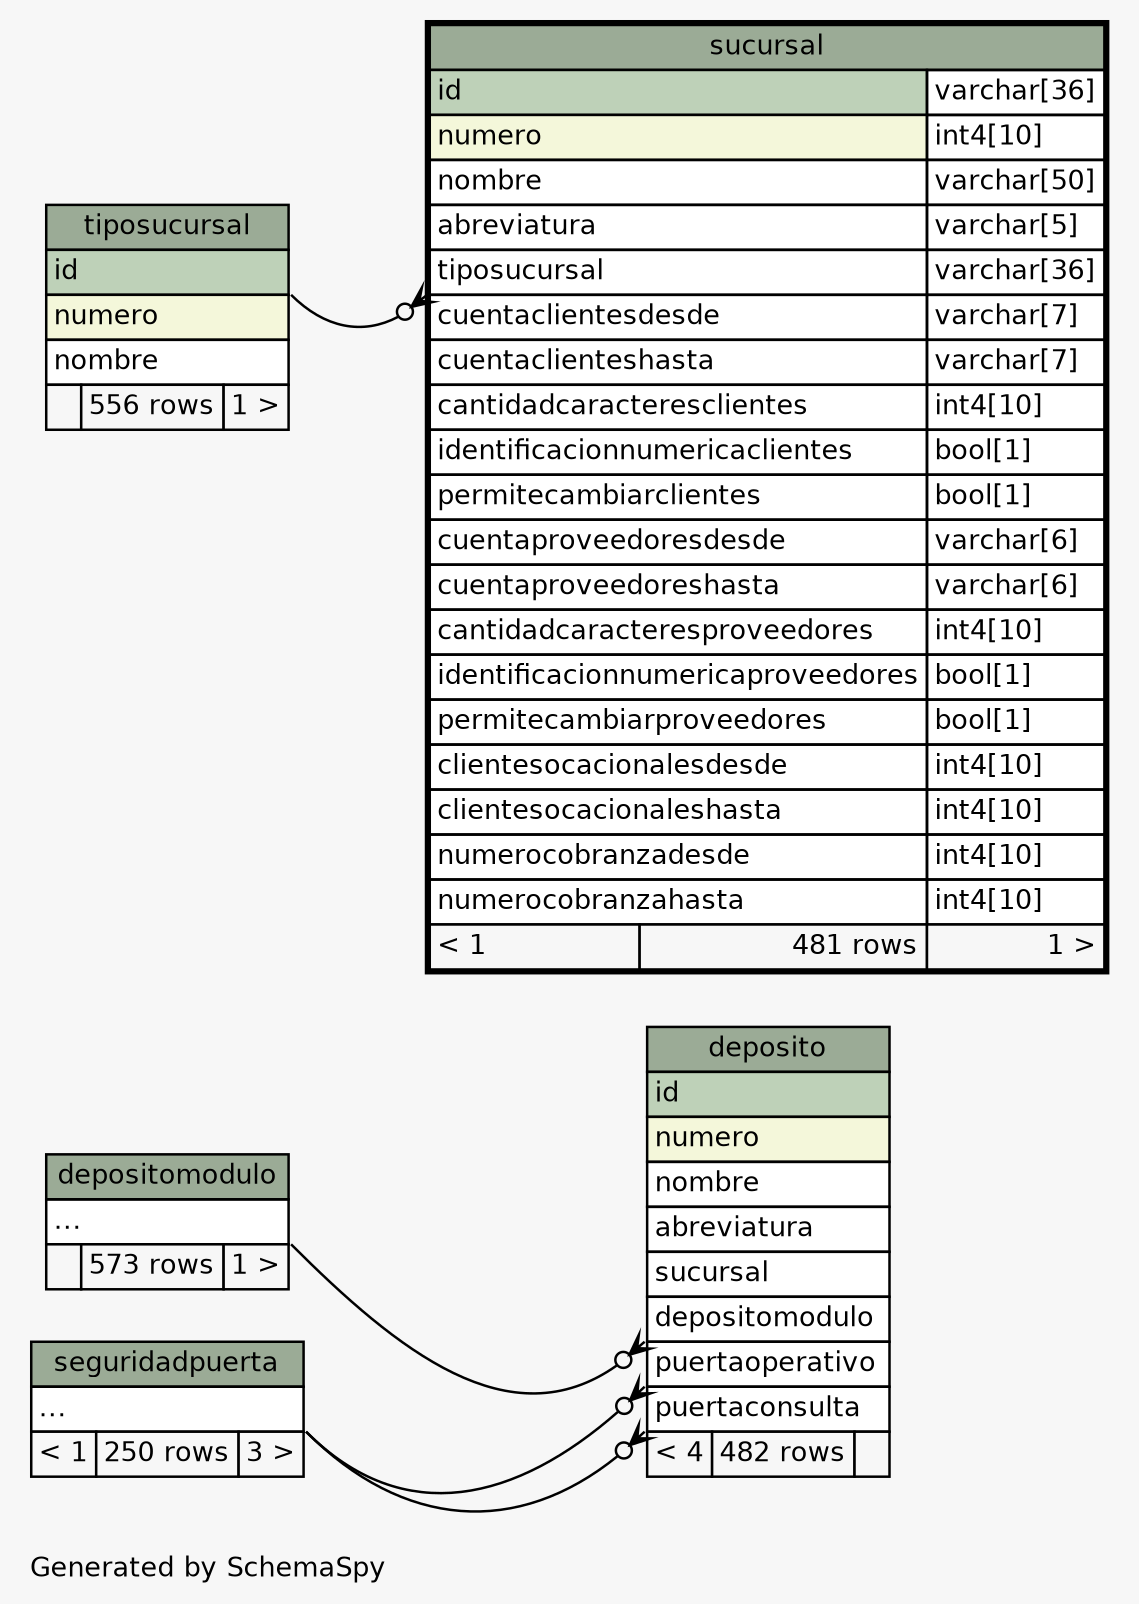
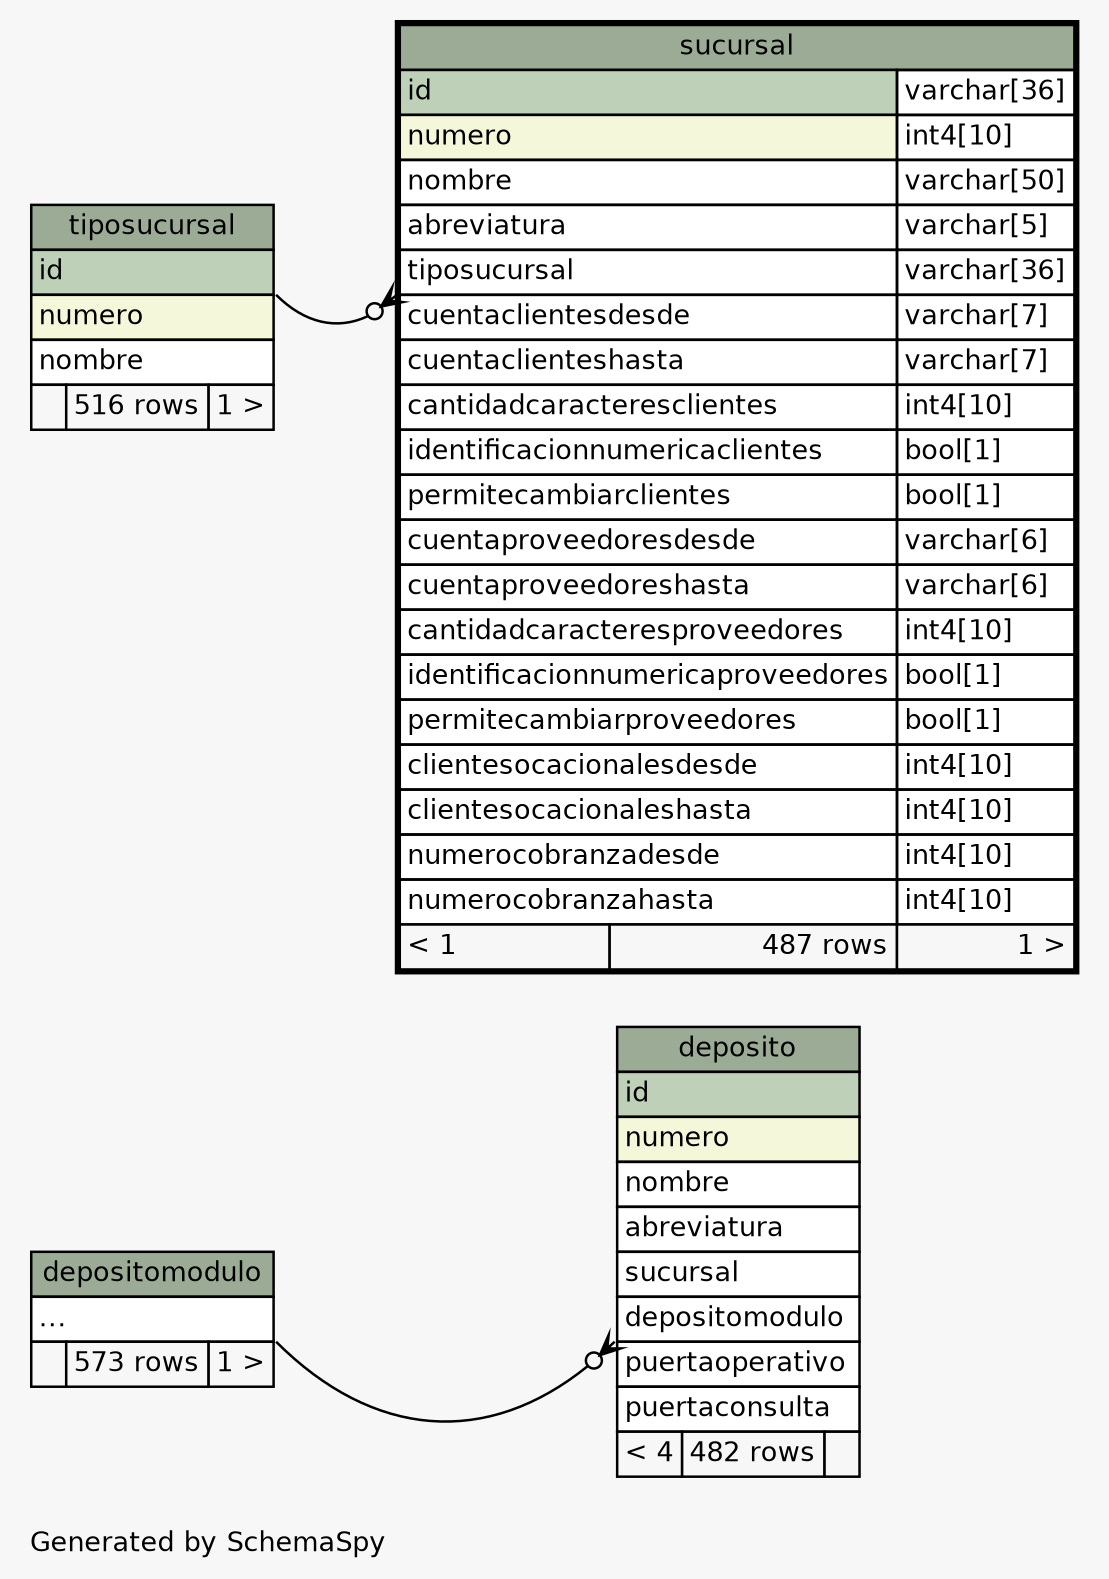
node "tiposucursal": text "556 rows" -> "516 rows"
node "sucursal": text "481 rows" -> "487 rows"
node "seguridadpuerta": removed
